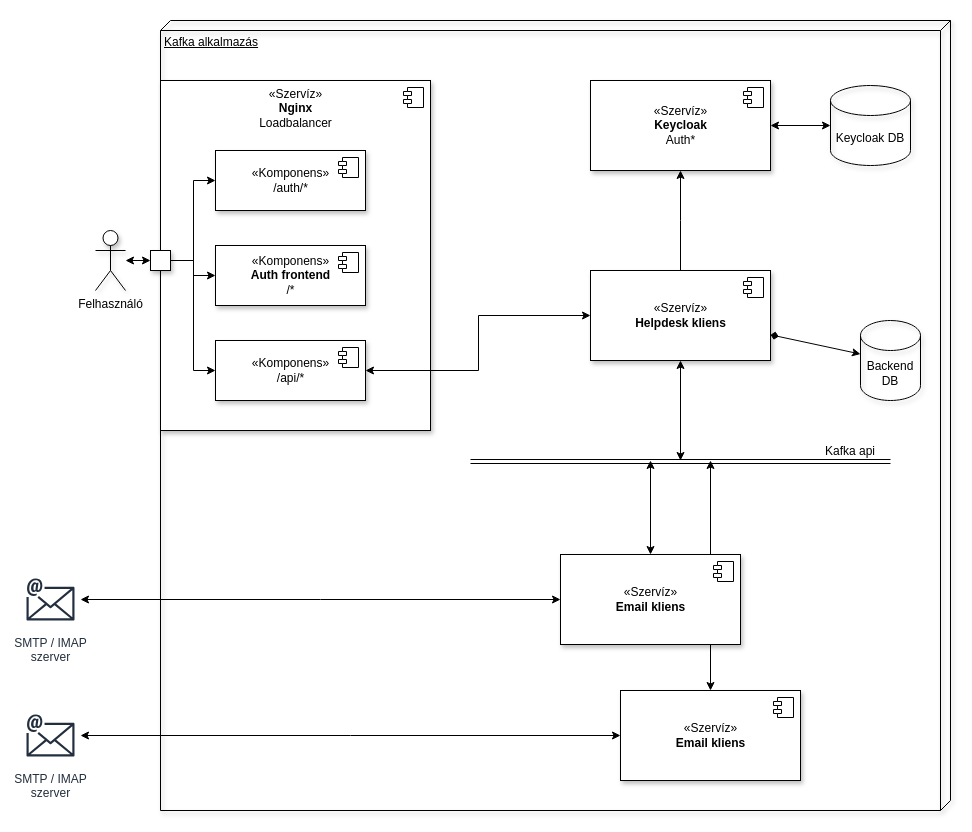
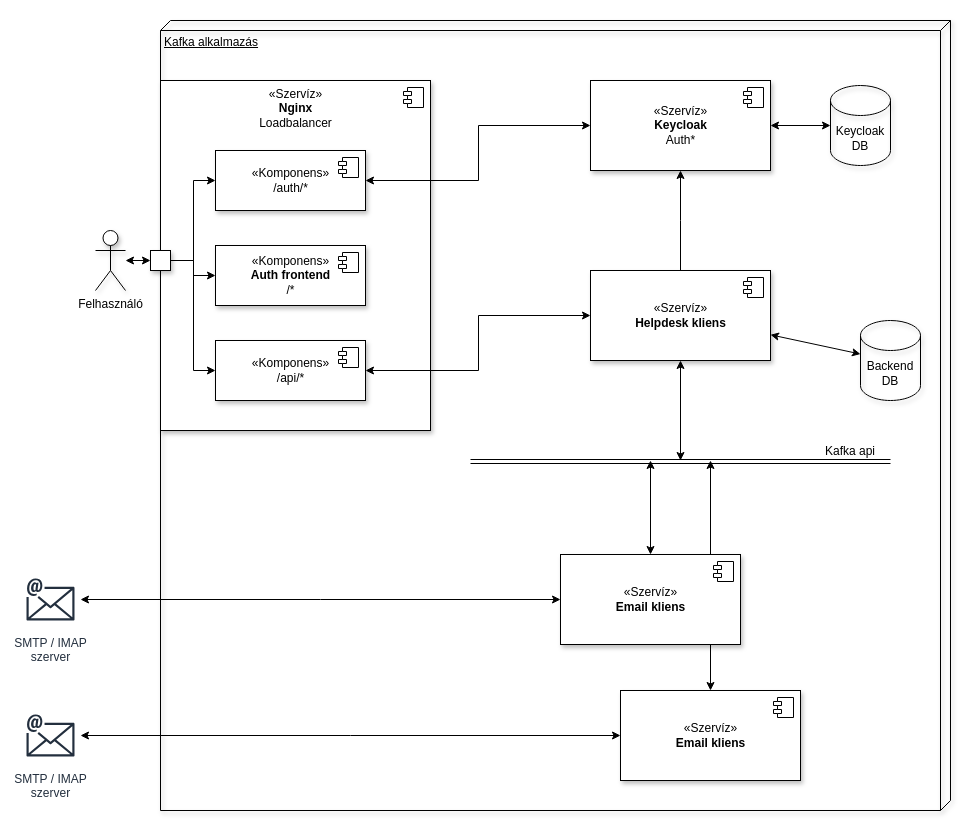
node "Keycloak DB": size 80x80 -> 60x80
edge "«Szervíz» Keycloak Auth*" -- "«Komponens» /auth/*": added
edge "«Szervíz» Helpdesk kliens" -- "Backend DB": arrowhead diamond -> classic
